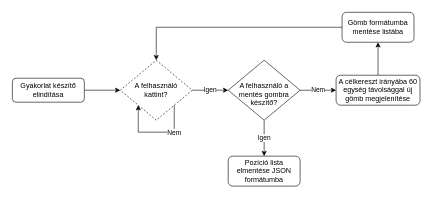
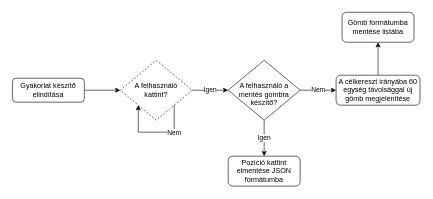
edge "Gömb formátumba mentése listába" -> "A felhasználó kattint?": removed
node "Pozíció lista elmentése JSON formátumba": label "Pozíció lista elmentése JSON formátumba" -> "Pozíció kattint elmentése JSON formátumba"
